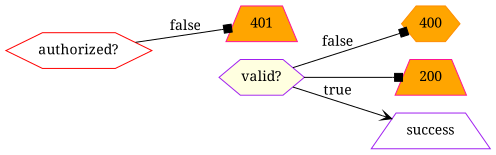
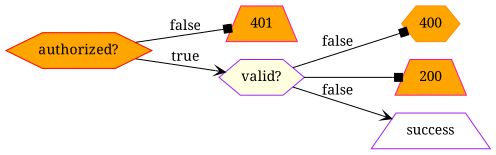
node "authorized?": fillcolor white -> orange
edge "authorized?" -> "valid?": added, label "true"
edge "valid?" -> "success": label "true" -> "false"
